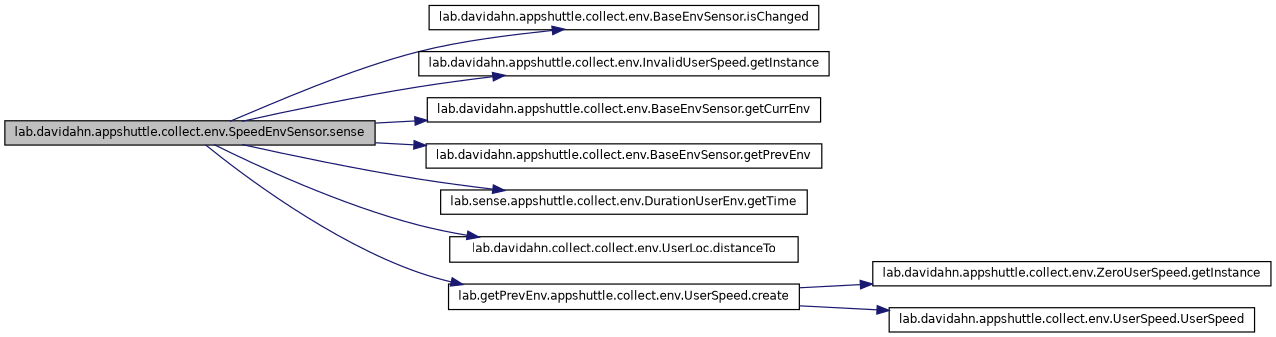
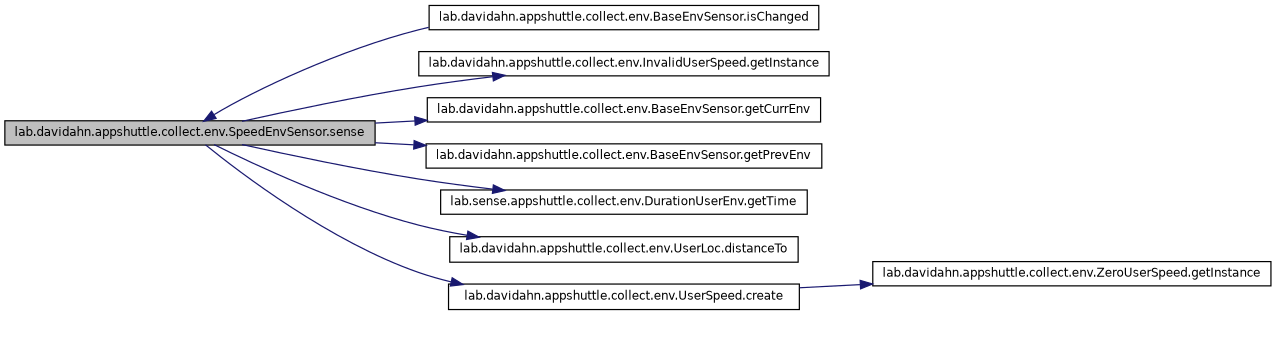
edge "lab.davidahn.appshuttle.collect.env.SpeedEnvSensor.sense" -> "lab.davidahn.appshuttle.collect.env.BaseEnvSensor.isChanged": reversed
node "lab.davidahn.collect.collect.env.UserLoc.distanceTo": label "lab.davidahn.collect.collect.env.UserLoc.distanceTo" -> "lab.davidahn.appshuttle.collect.env.UserLoc.distanceTo"
node "lab.getPrevEnv.appshuttle.collect.env.UserSpeed.create": label "lab.getPrevEnv.appshuttle.collect.env.UserSpeed.create" -> "lab.davidahn.appshuttle.collect.env.UserSpeed.create"
node "lab.davidahn.appshuttle.collect.env.UserSpeed.UserSpeed": removed
